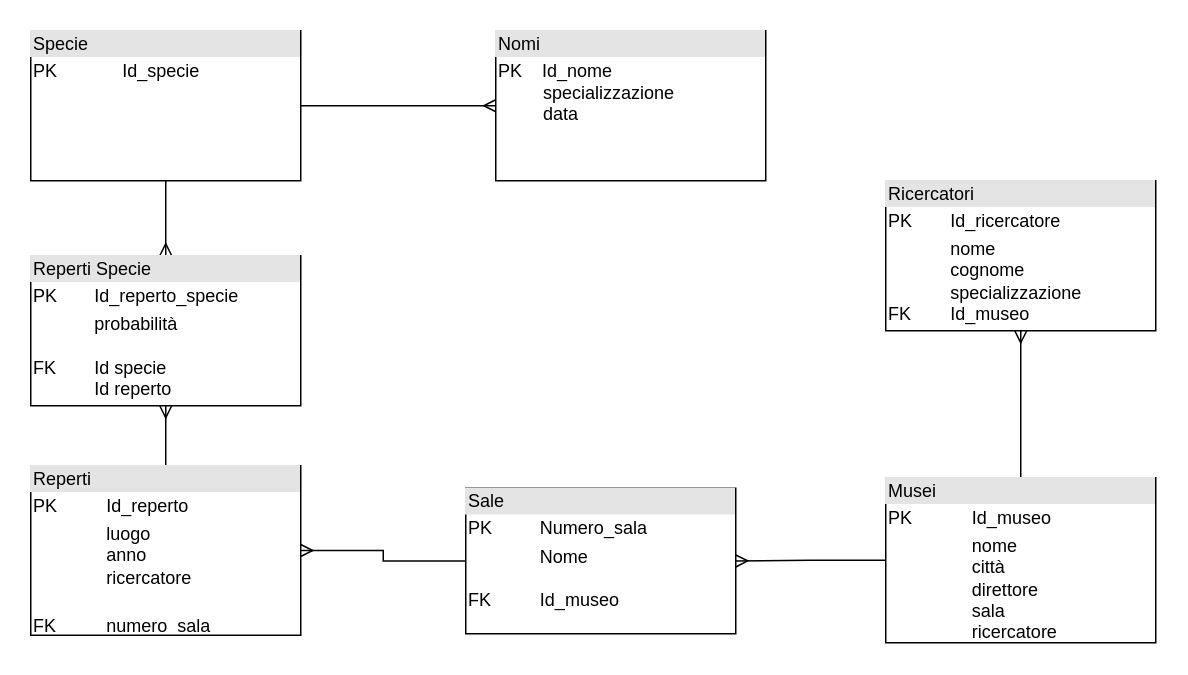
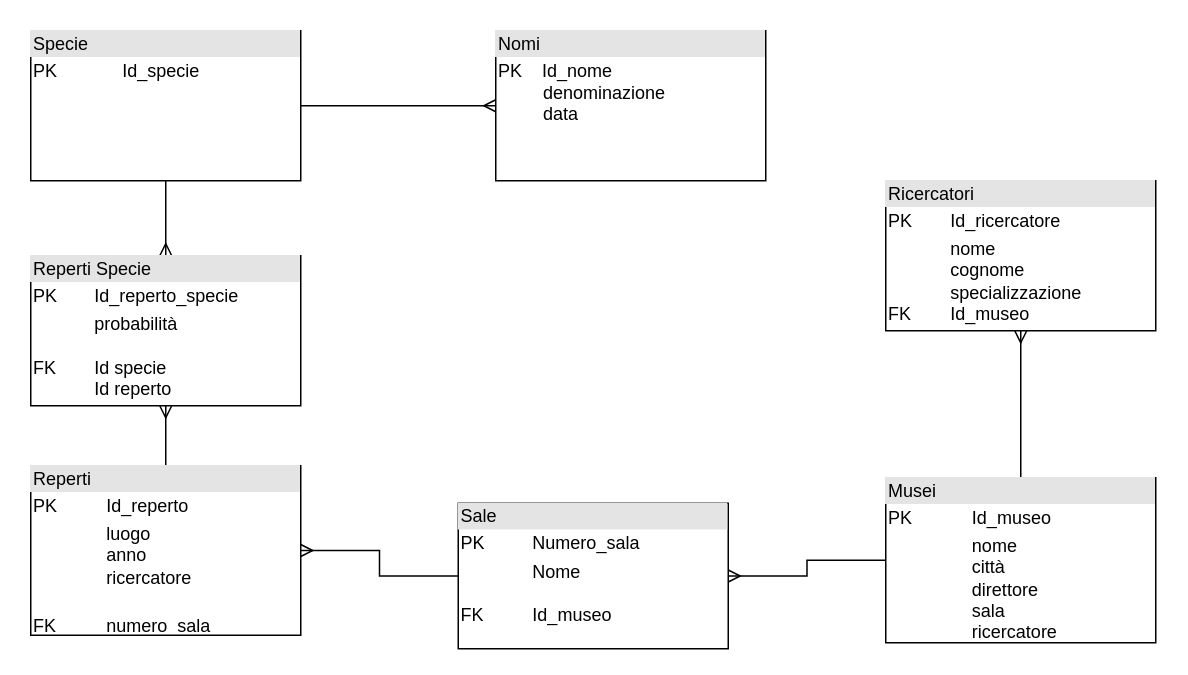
node "Nomi PK Id_nome specializzazione data": label "Nomi PK Id_nome specializzazione data" -> "Nomi PK Id_nome denominazione data"
node "Sale PK Numero_sala FK Nome Id_museo": moved (601, 561) -> (593, 576)
